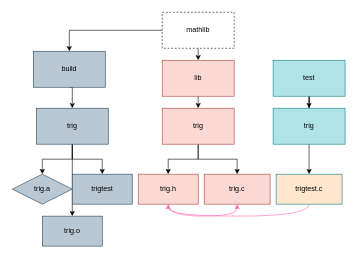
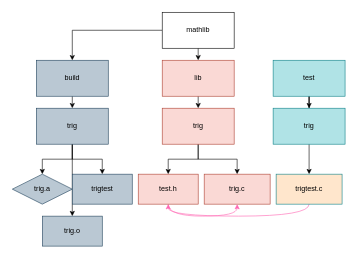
node "mathlib": style dashed -> solid
node "build": moved (69, 69) -> (72, 78)
node "trig.h": label "trig.h" -> "test.h"
